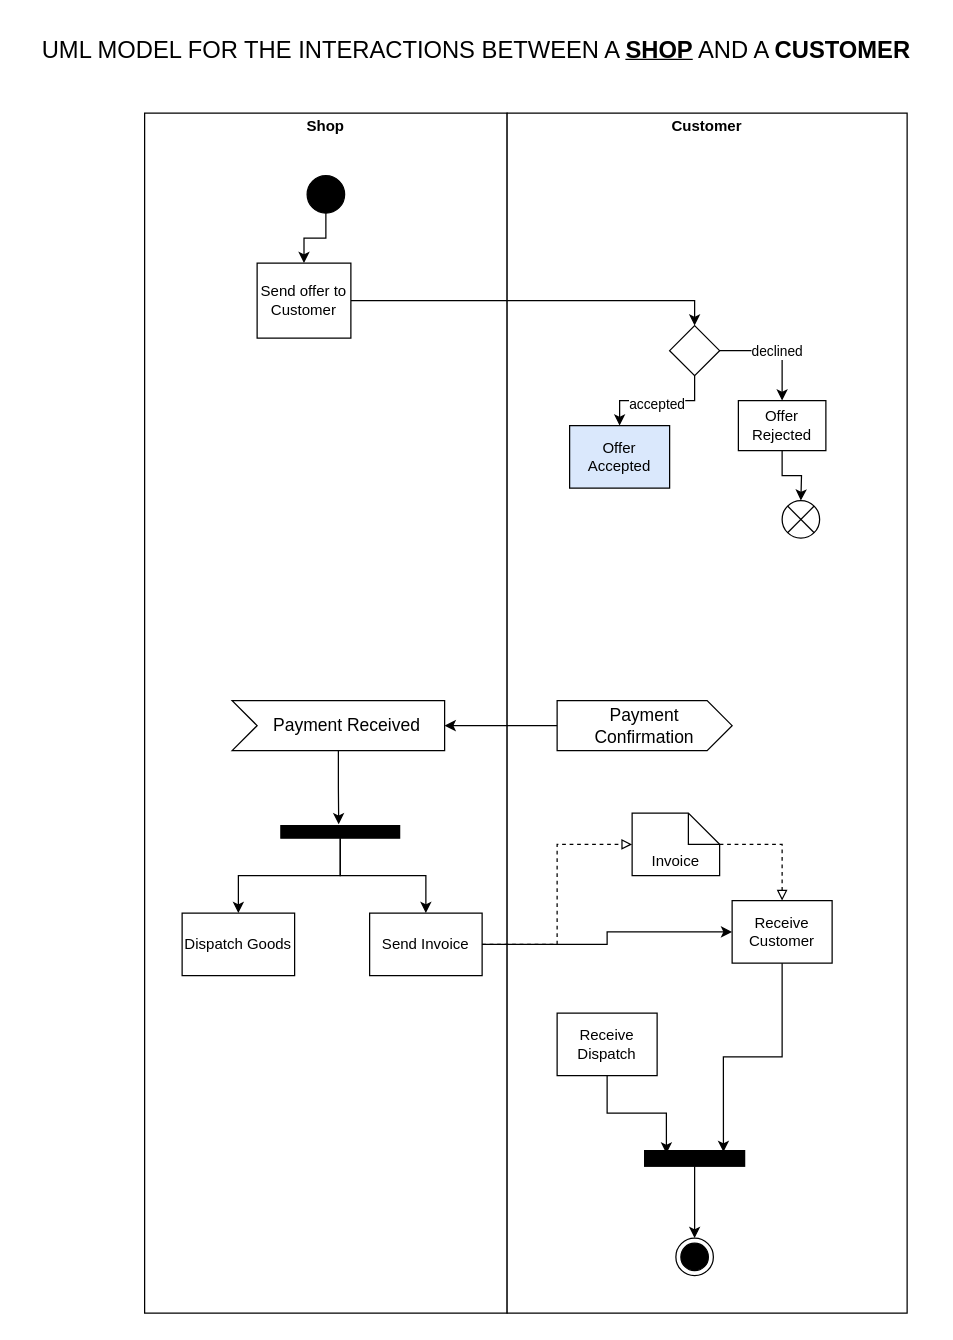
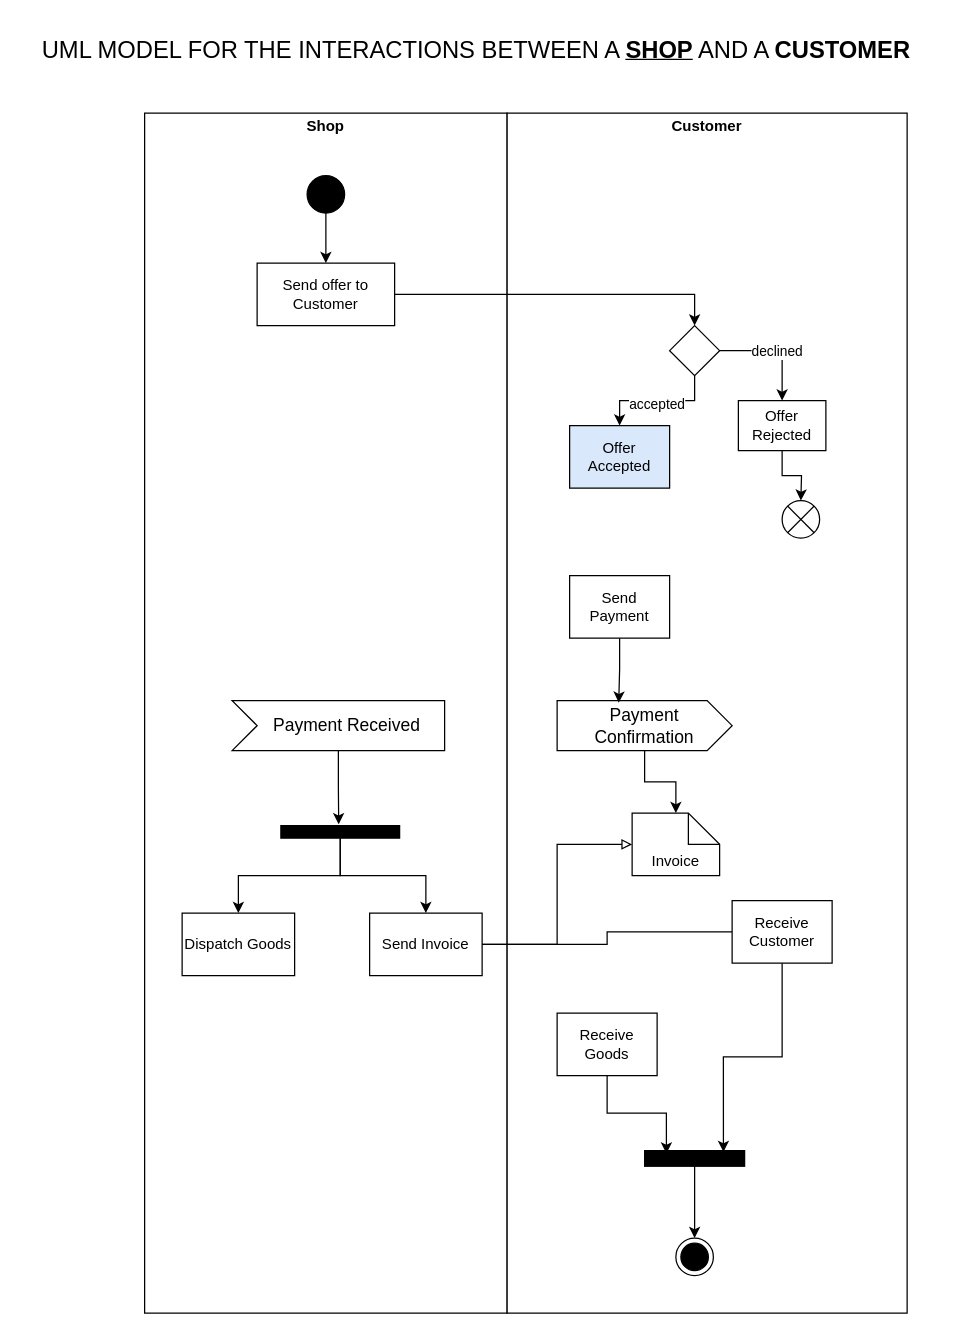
node "Send offer to Customer": size 94x75 -> 138x63
node "Send Payment": added
edge "Send Payment" -> "Payment Confirmation": added
edge "Payment Confirmation" -> "Payment Received": now "Payment Confirmation" -> "Invoice"
edge "Invoice" -> "Receive Customer": removed
edge "Send Invoice" -> "Invoice": style dashed -> solid
edge "Send Invoice" -> "Receive Customer": arrowhead classic -> none
node "Receive Dispatch": label "Receive Dispatch" -> "Receive Goods"
